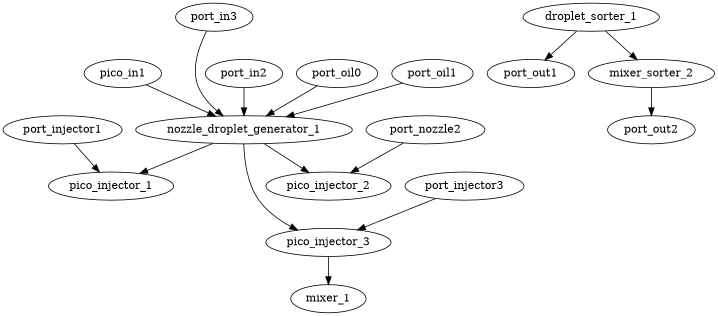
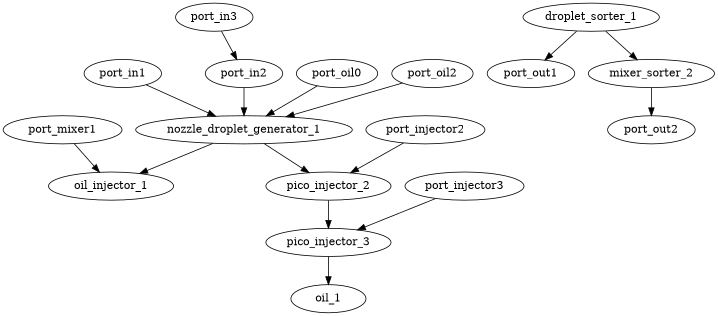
edge "port_in3" -> "nozzle_droplet_generator_1": now "port_in3" -> "port_in2"
node "pico_in1": label "pico_in1" -> "port_in1"
node "port_oil1": label "port_oil1" -> "port_oil2"
node "port_injector1": label "port_injector1" -> "port_mixer1"
node "port_nozzle2": label "port_nozzle2" -> "port_injector2"
node "pico_injector_1": label "pico_injector_1" -> "oil_injector_1"
edge "nozzle_droplet_generator_1" -> "pico_injector_3": now "pico_injector_2" -> "pico_injector_3"
node "mixer_1": label "mixer_1" -> "oil_1"
